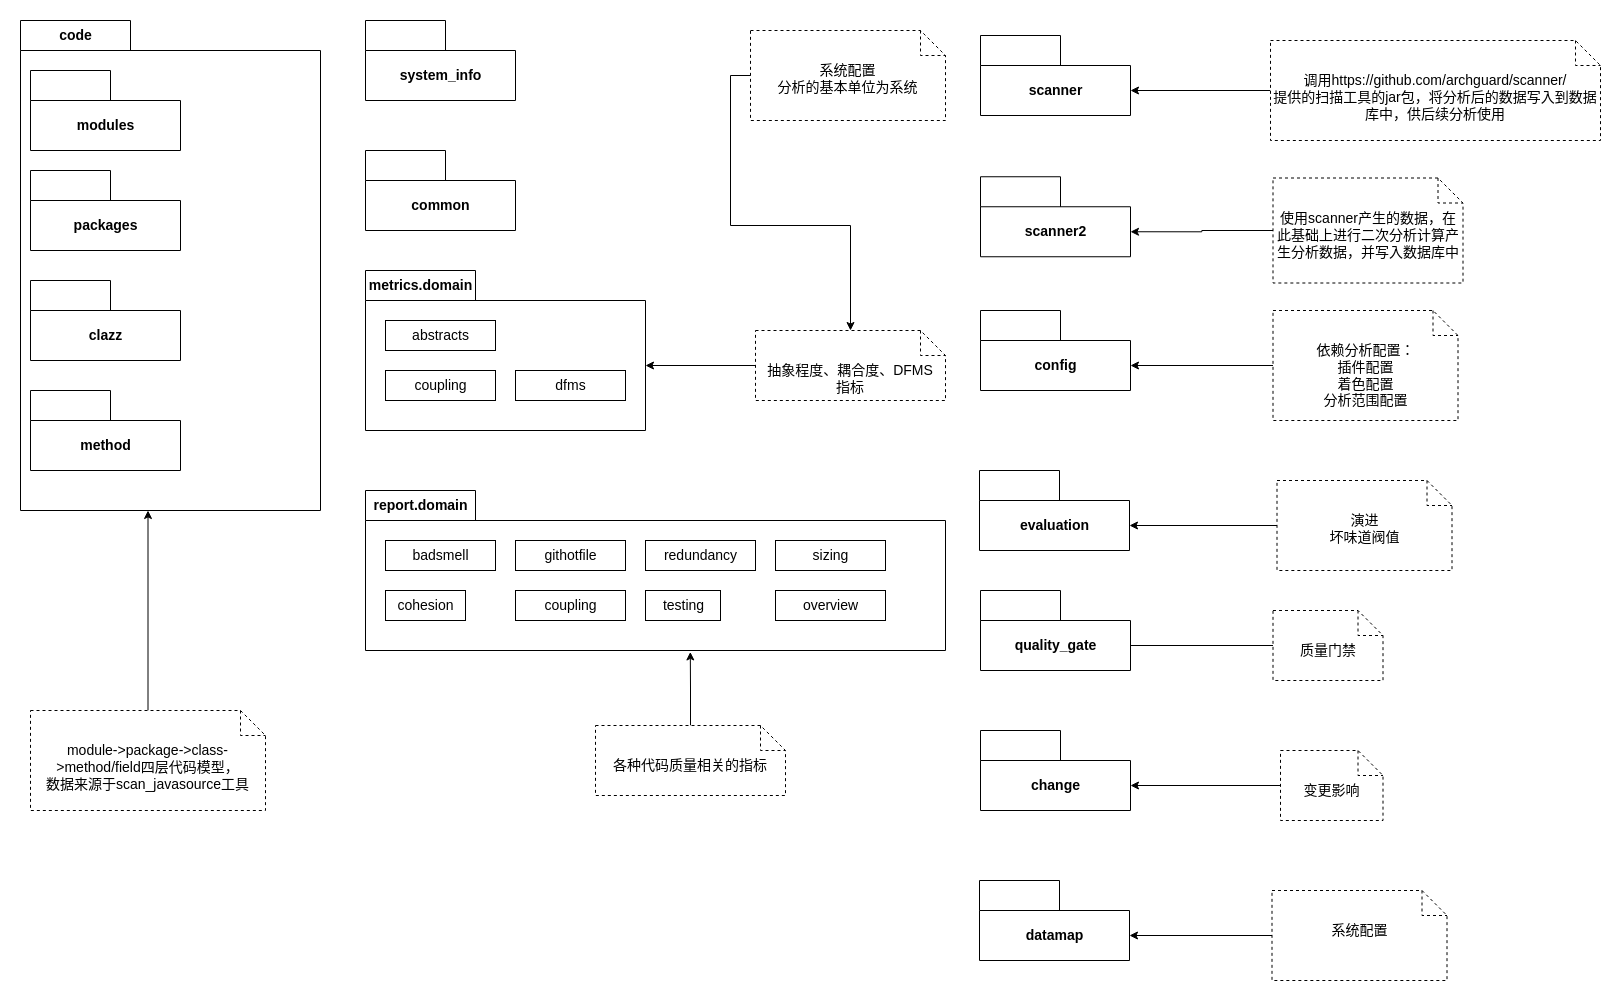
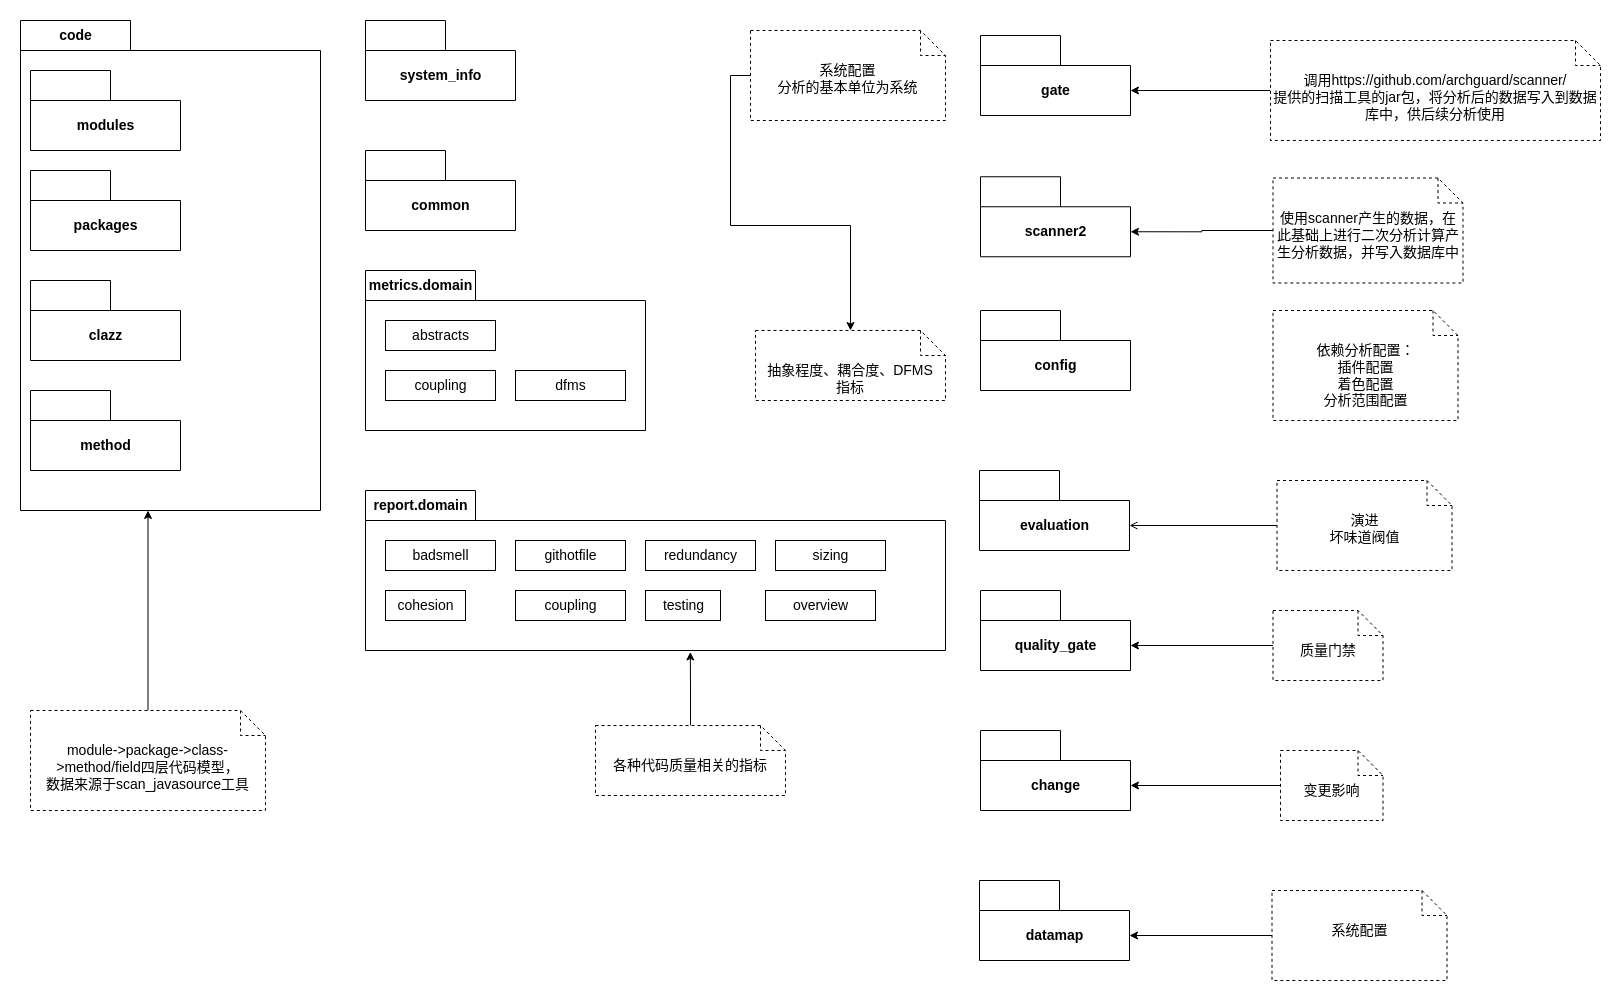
node "scanner": label "scanner" -> "gate"
edge "抽象程度、耦合度、DFMS指标" -> "metrics.domain": removed
edge "依赖分析配置： 插件配置 着色配置 分析范围配置" -> "config": removed
edge "演进 坏味道阀值" -> "evaluation": arrowhead classic -> open
node "overview": moved (831, 606) -> (821, 606)
edge "quality_gate" -- "质量门禁": arrowhead none -> classic
